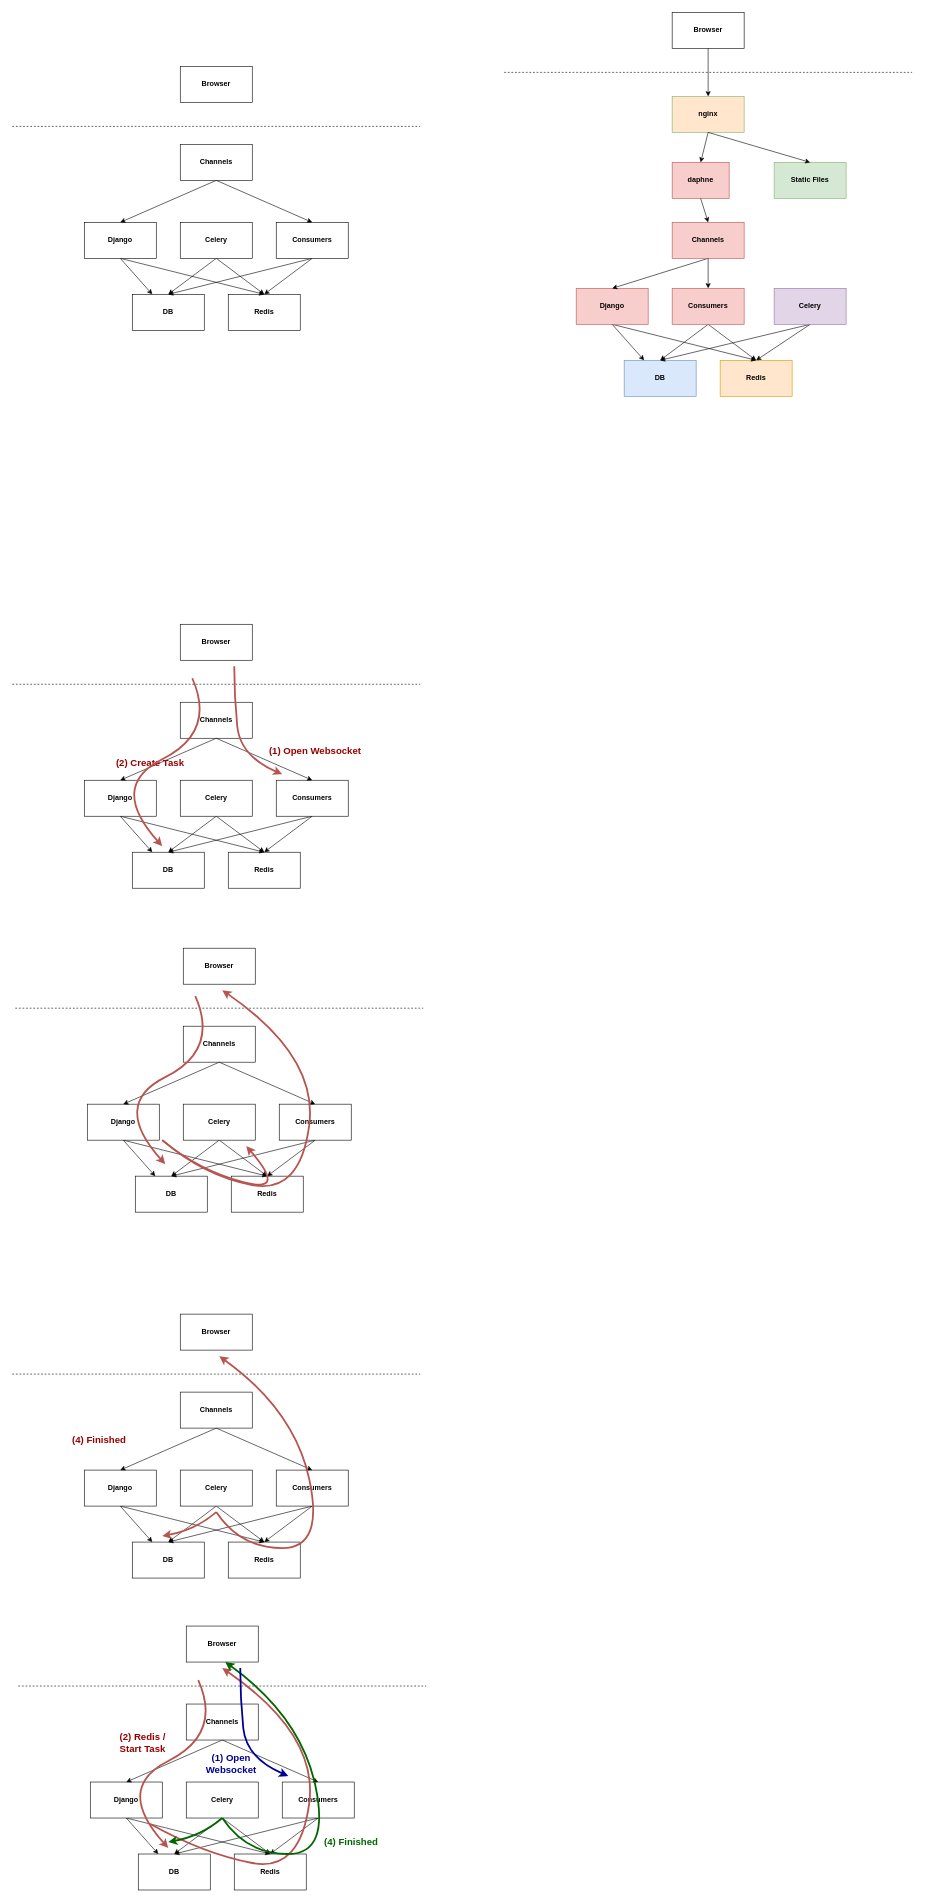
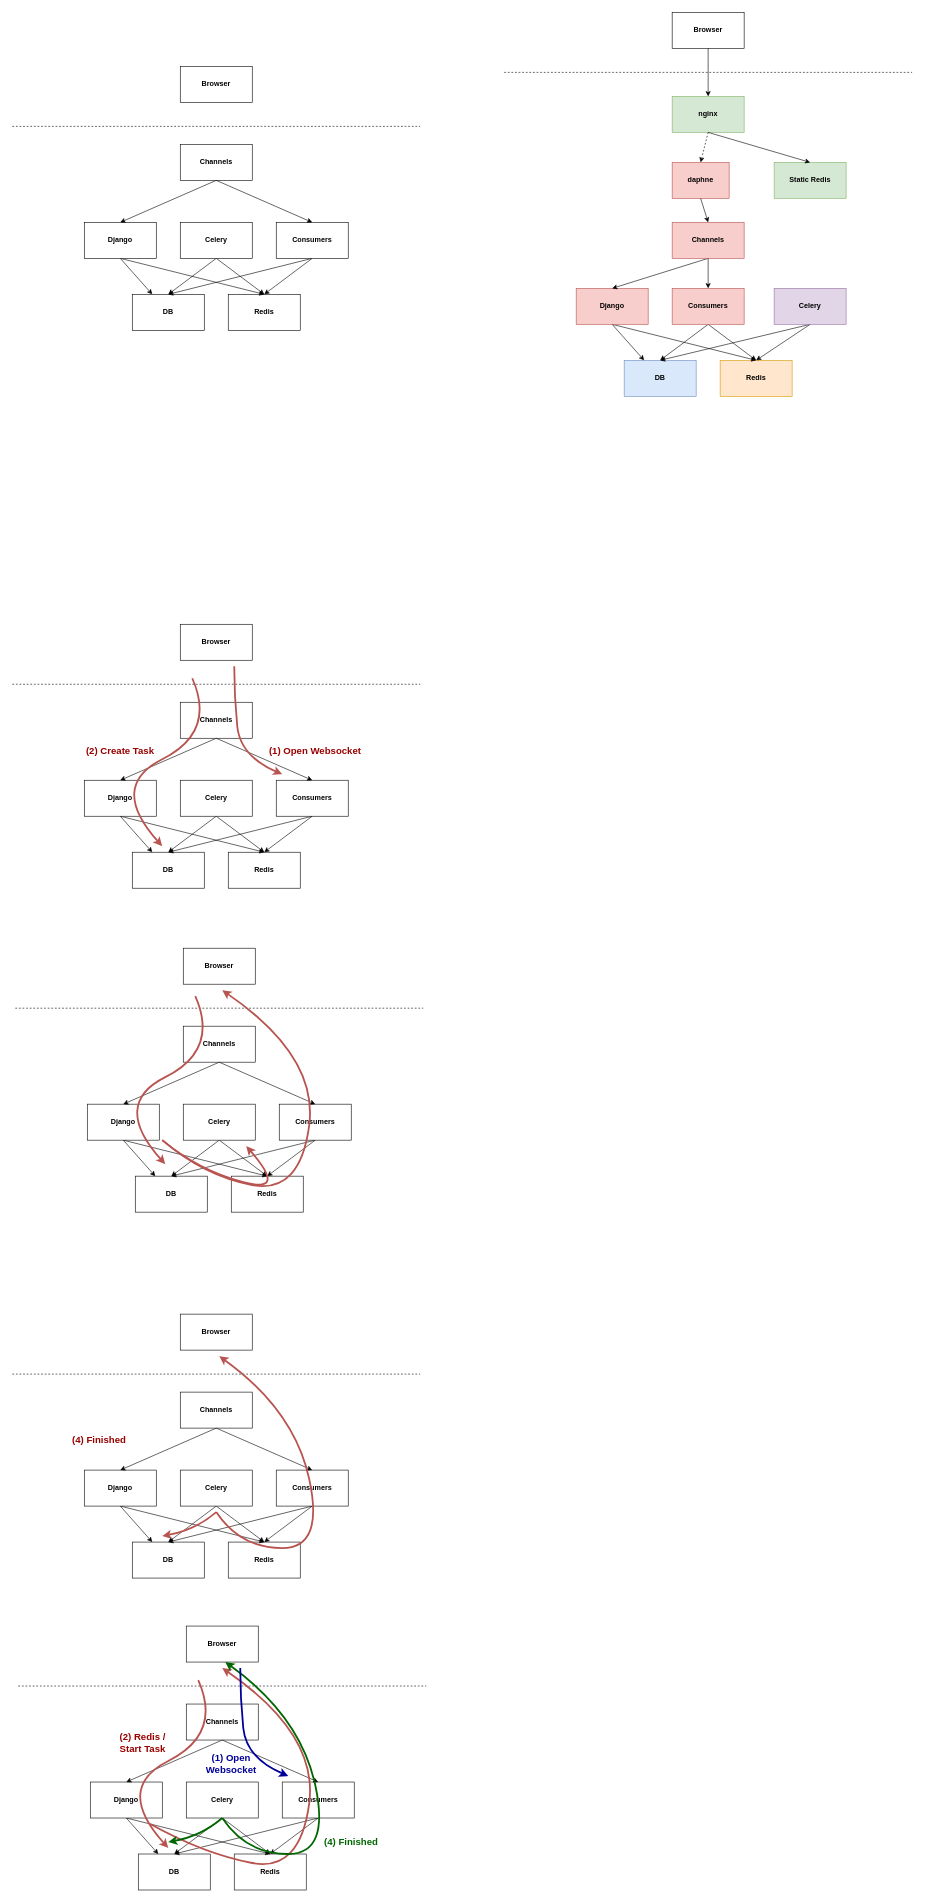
node "nginx": fillcolor #ffe6cc -> #d5e8d4
edge "nginx" -> "daphne": style solid -> dashed
node "Static Files": label "Static Files" -> "Static Redis"
node "(2) Create Task": moved (150, 762) -> (120, 750)
